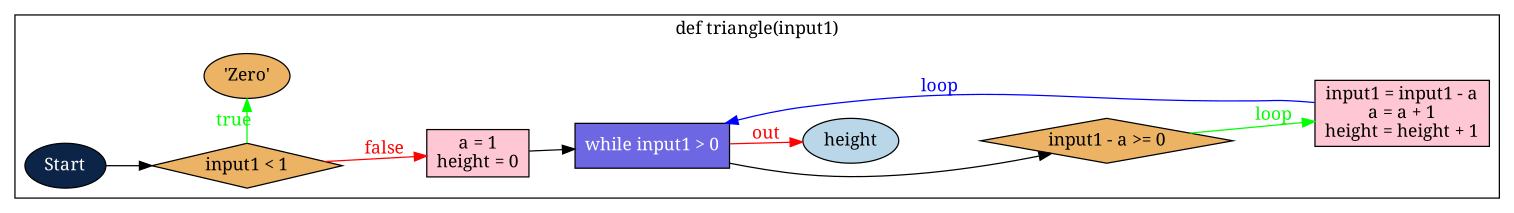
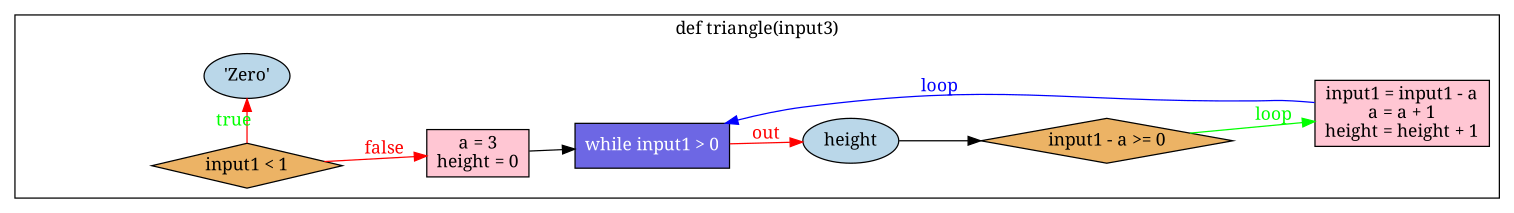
cluster "def triangle(input1)": label "def triangle(input1)" -> "def triangle(input3)"
node "'Zero'": fillcolor #ecb365 -> #bad7e9
edge "input1 < 1" -> "'Zero'": color green -> red
node "a = 1 height = 0": label "a = 1 height = 0" -> "a = 3 height = 0"
node "Start": removed
edge "while input1 > 0" -> "input1 - a >= 0": now "height" -> "input1 - a >= 0"
